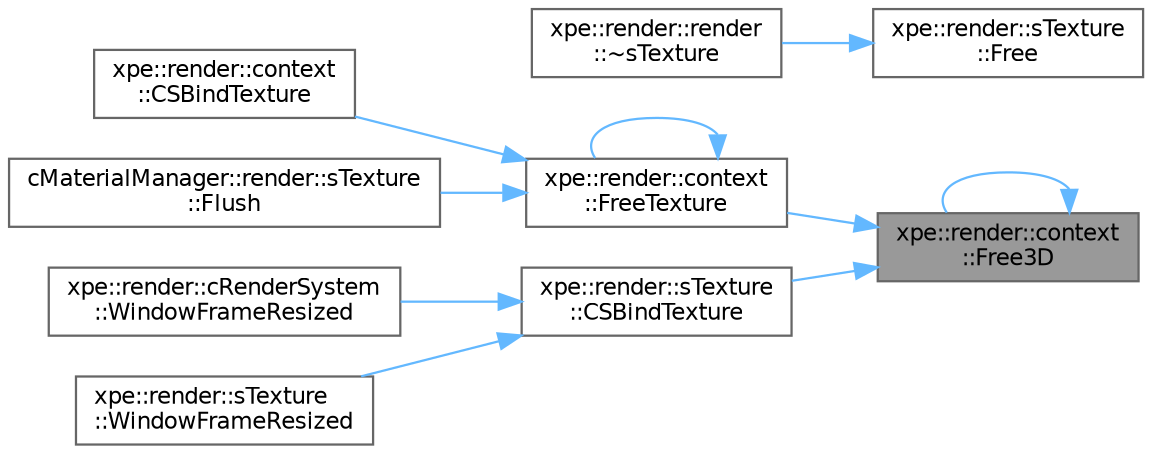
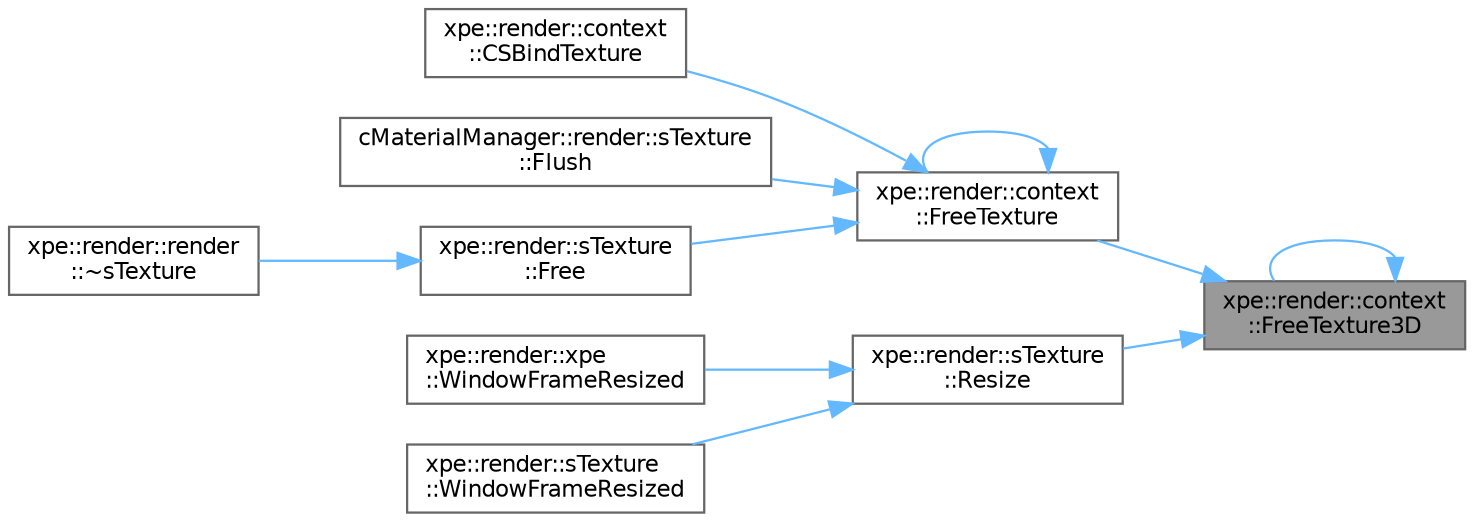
edge "xpe::render::sTexture ::Free" -> "xpe::render::context ::FreeTexture": added
node "xpe::render::context ::Free3D": label "xpe::render::context ::Free3D" -> "xpe::render::context ::FreeTexture3D"
node "xpe::render::cRenderSystem ::WindowFrameResized": label "xpe::render::cRenderSystem ::WindowFrameResized" -> "xpe::render::xpe ::WindowFrameResized"
node "xpe::render::sTexture ::CSBindTexture": label "xpe::render::sTexture ::CSBindTexture" -> "xpe::render::sTexture ::Resize"
